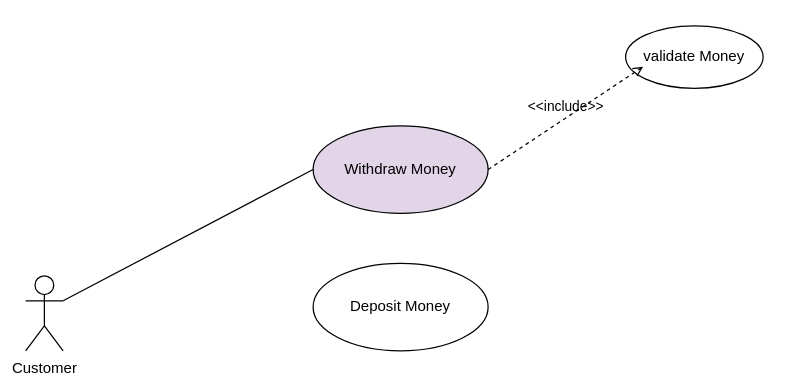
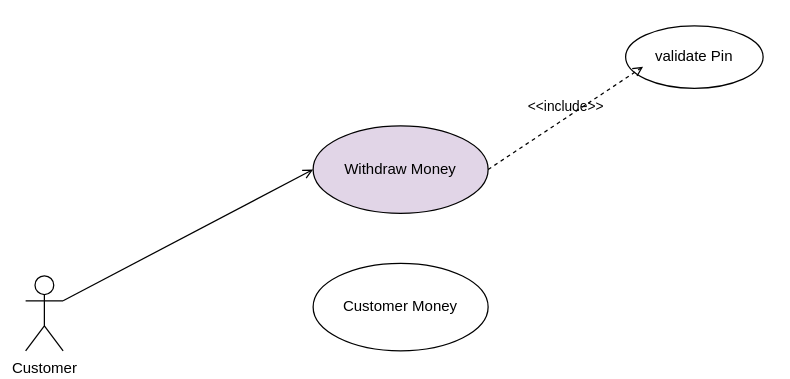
node "validate Money": label "validate Money" -> "validate Pin"
edge "Withdraw Money" -- "Customer": arrowhead none -> open
node "Deposit Money": label "Deposit Money" -> "Customer Money"
